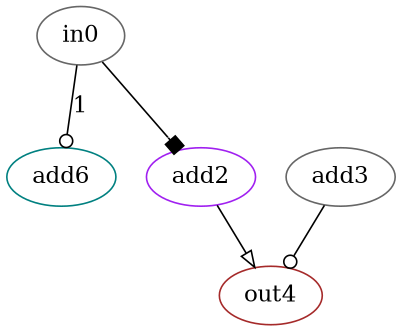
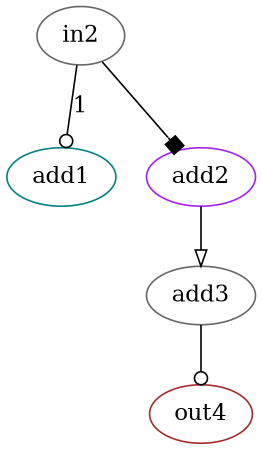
node "in0": label "in0" -> "in2"
node "add6": label "add6" -> "add1"
edge "add2" -> "out4": now "add2" -> "add3"
